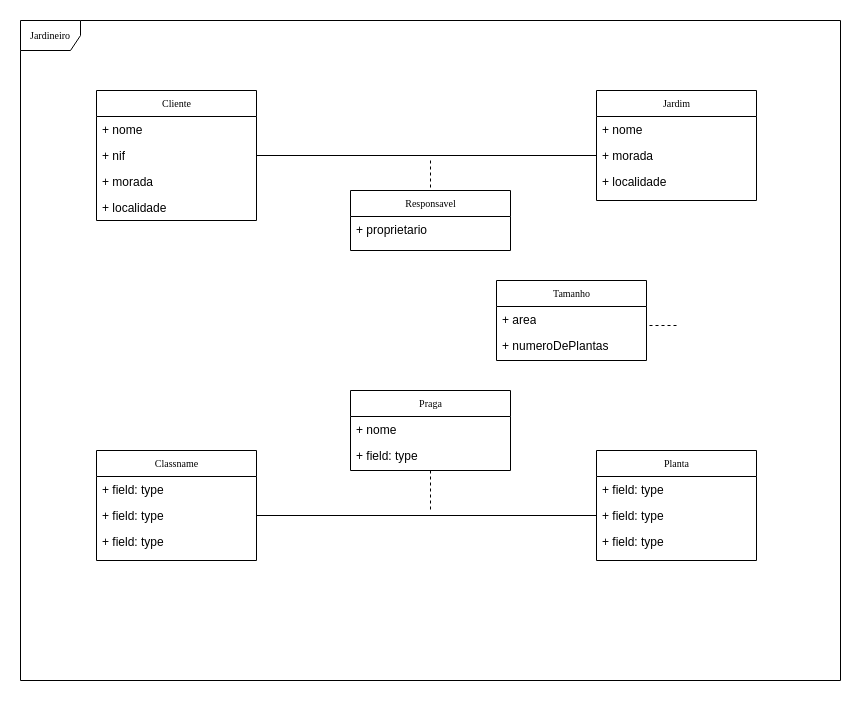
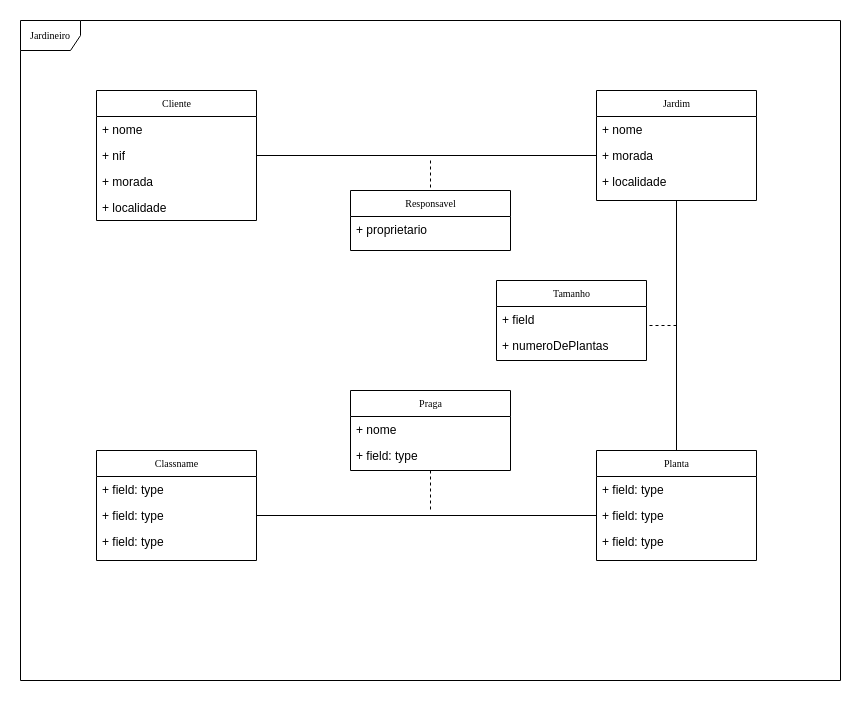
node "+ area": label "+ area" -> "+ field"
edge "Jardim" -- "Planta": added
